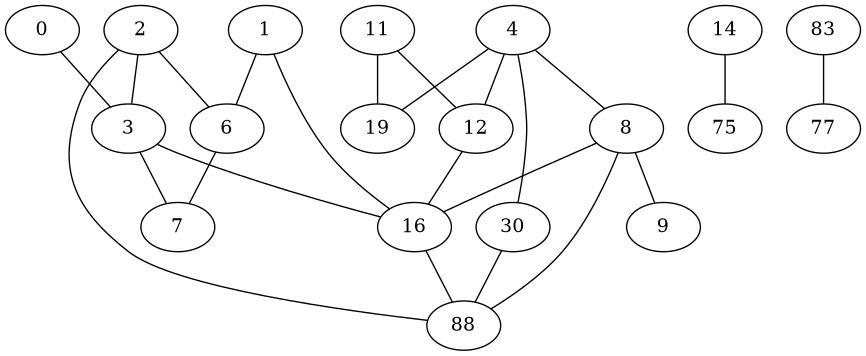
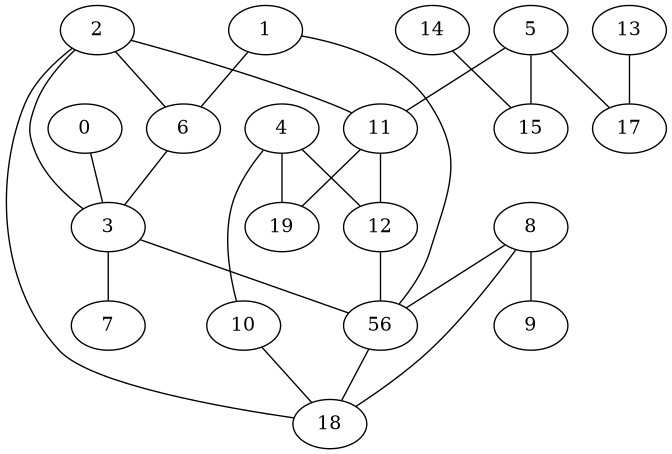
node "5": added
node "83": label "83" -> "13"
edge "2" -- "11": added
edge "4" -- "8": removed
node "75": label "75" -> "15"
node "77": label "77" -> "17"
edge "6" -- "7": now "6" -- "3"
node "16": label "16" -> "56"
node "30": label "30" -> "10"
node "88": label "88" -> "18"
